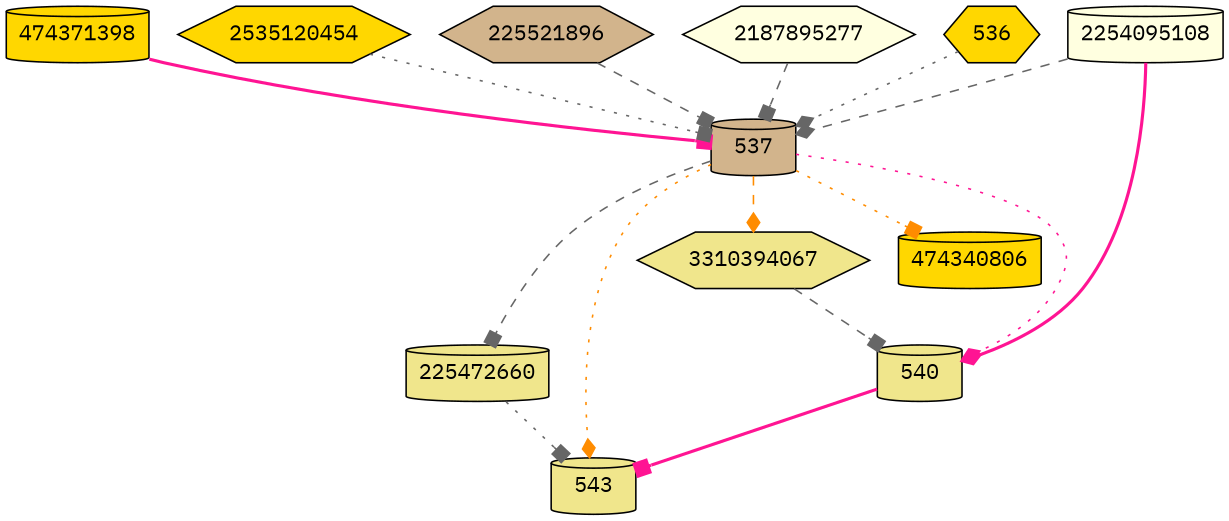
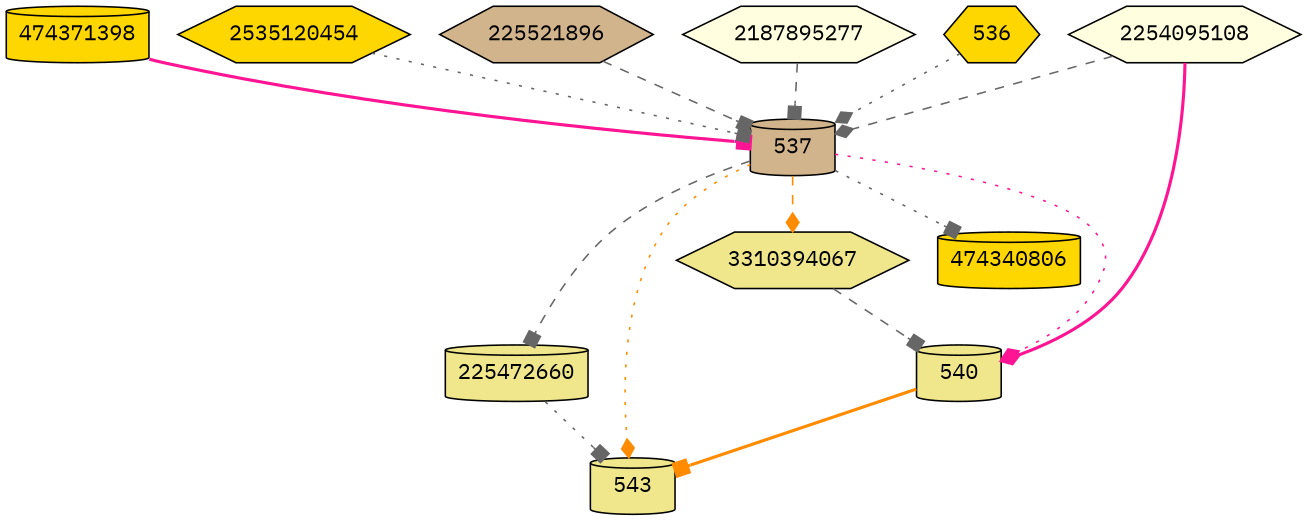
node "2254095108": shape cylinder -> hexagon
edge "537" -> "474340806": color darkorange -> gray40
edge "540" -> "543": color deeppink -> darkorange
